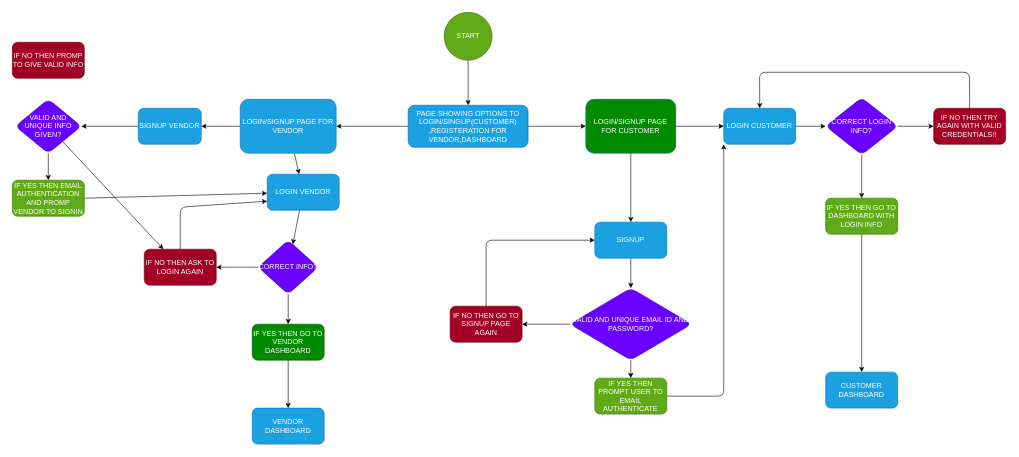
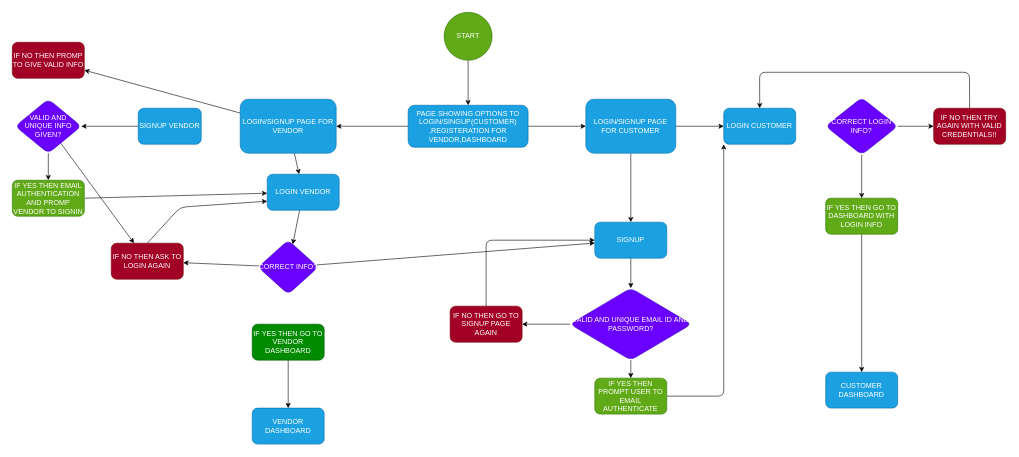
edge "LOGIN/SIGNUP PAGE FOR VENDOR" -> "SIGNUP VENDOR": now "LOGIN/SIGNUP PAGE FOR VENDOR" -> "IF NO THEN PROMP TO GIVE VALID INFO"
node "LOGIN/SIGNUP PAGE FOR CUSTOMER": fillcolor #008a00 -> #1ba1e2
edge "LOGIN CUSTOMER" -> "CORRECT LOGIN INFO?": removed
node "IF NO THEN ASK TO LOGIN AGAIN": moved (180, 267) -> (147, 261)
edge "CORRECT INFO?" -> "IF YES THEN GO TO VENDOR DASHBOARD": now "CORRECT INFO?" -> "SIGNUP"
